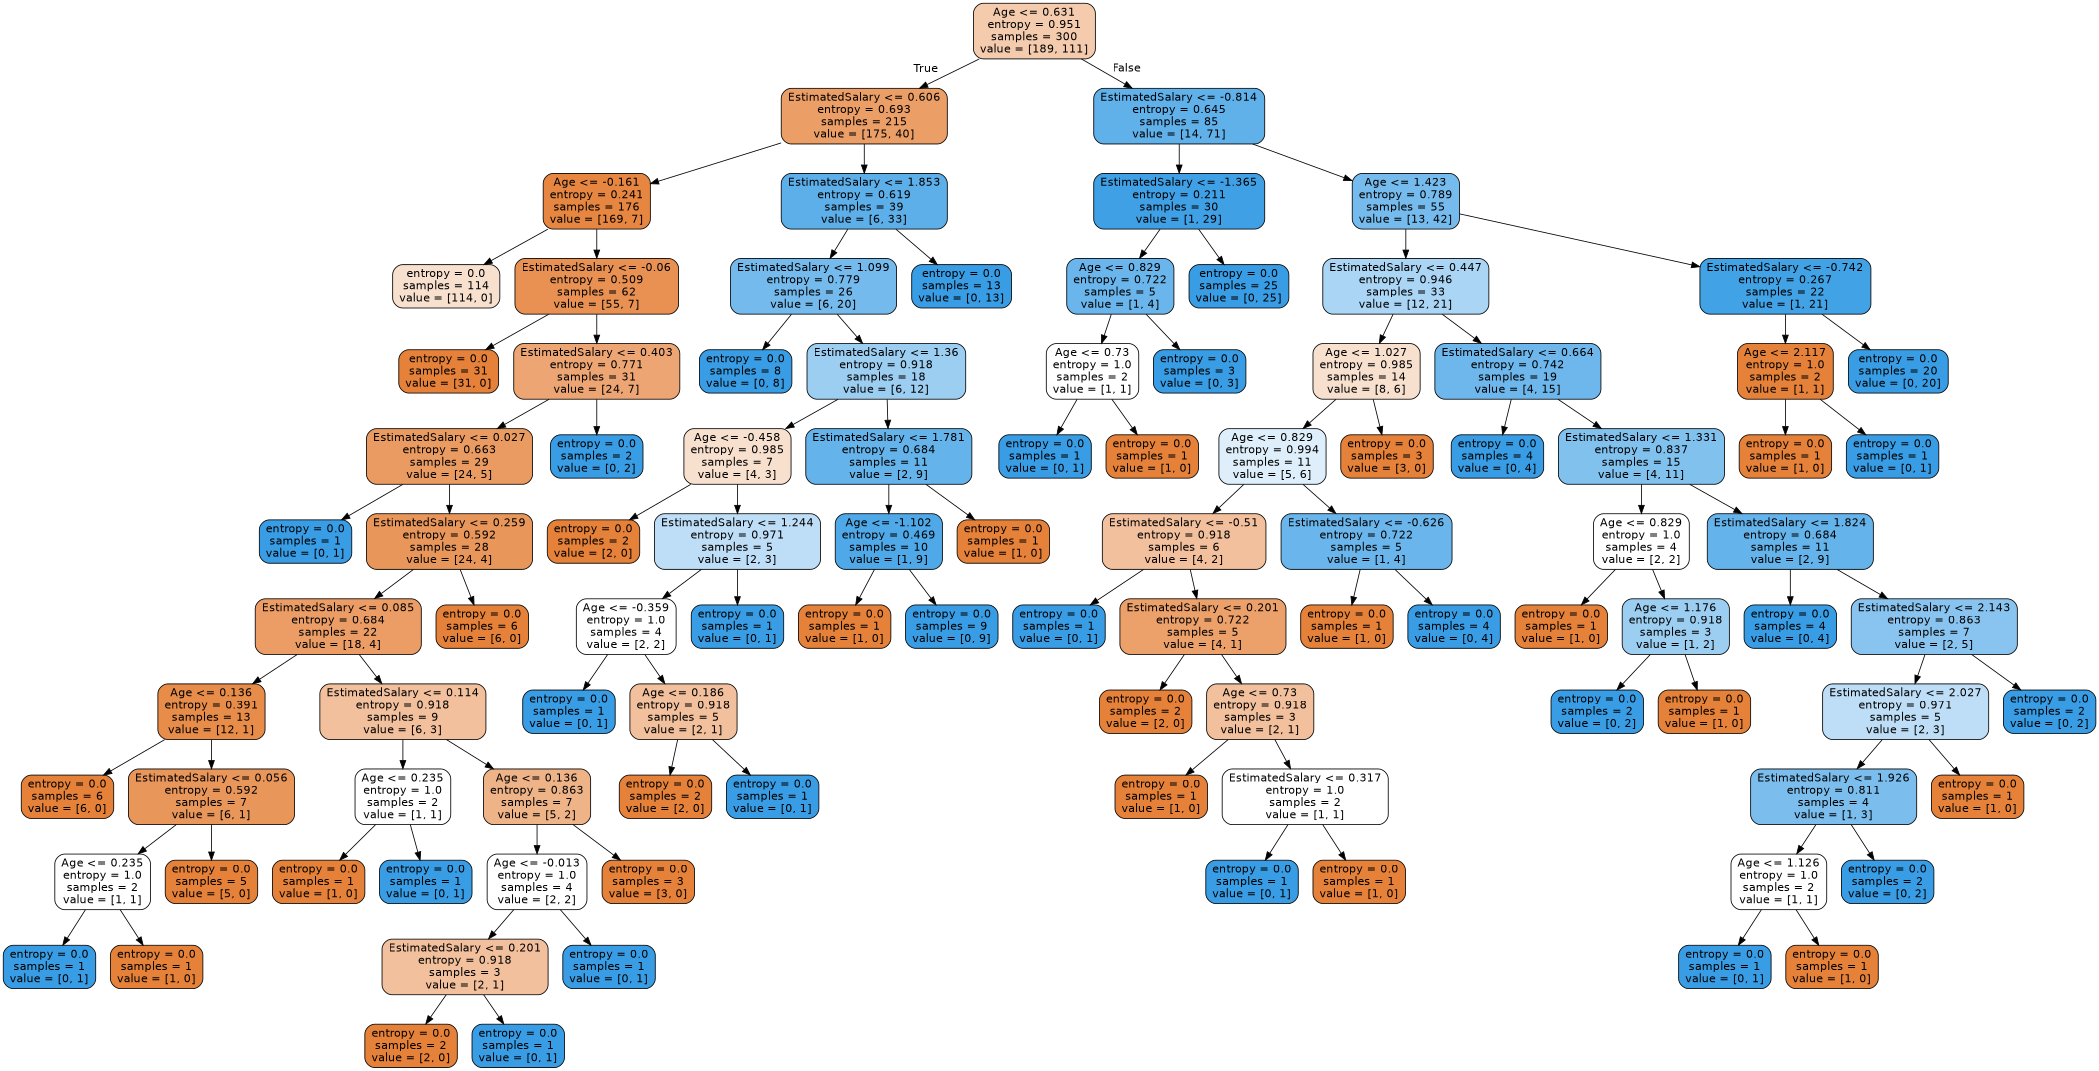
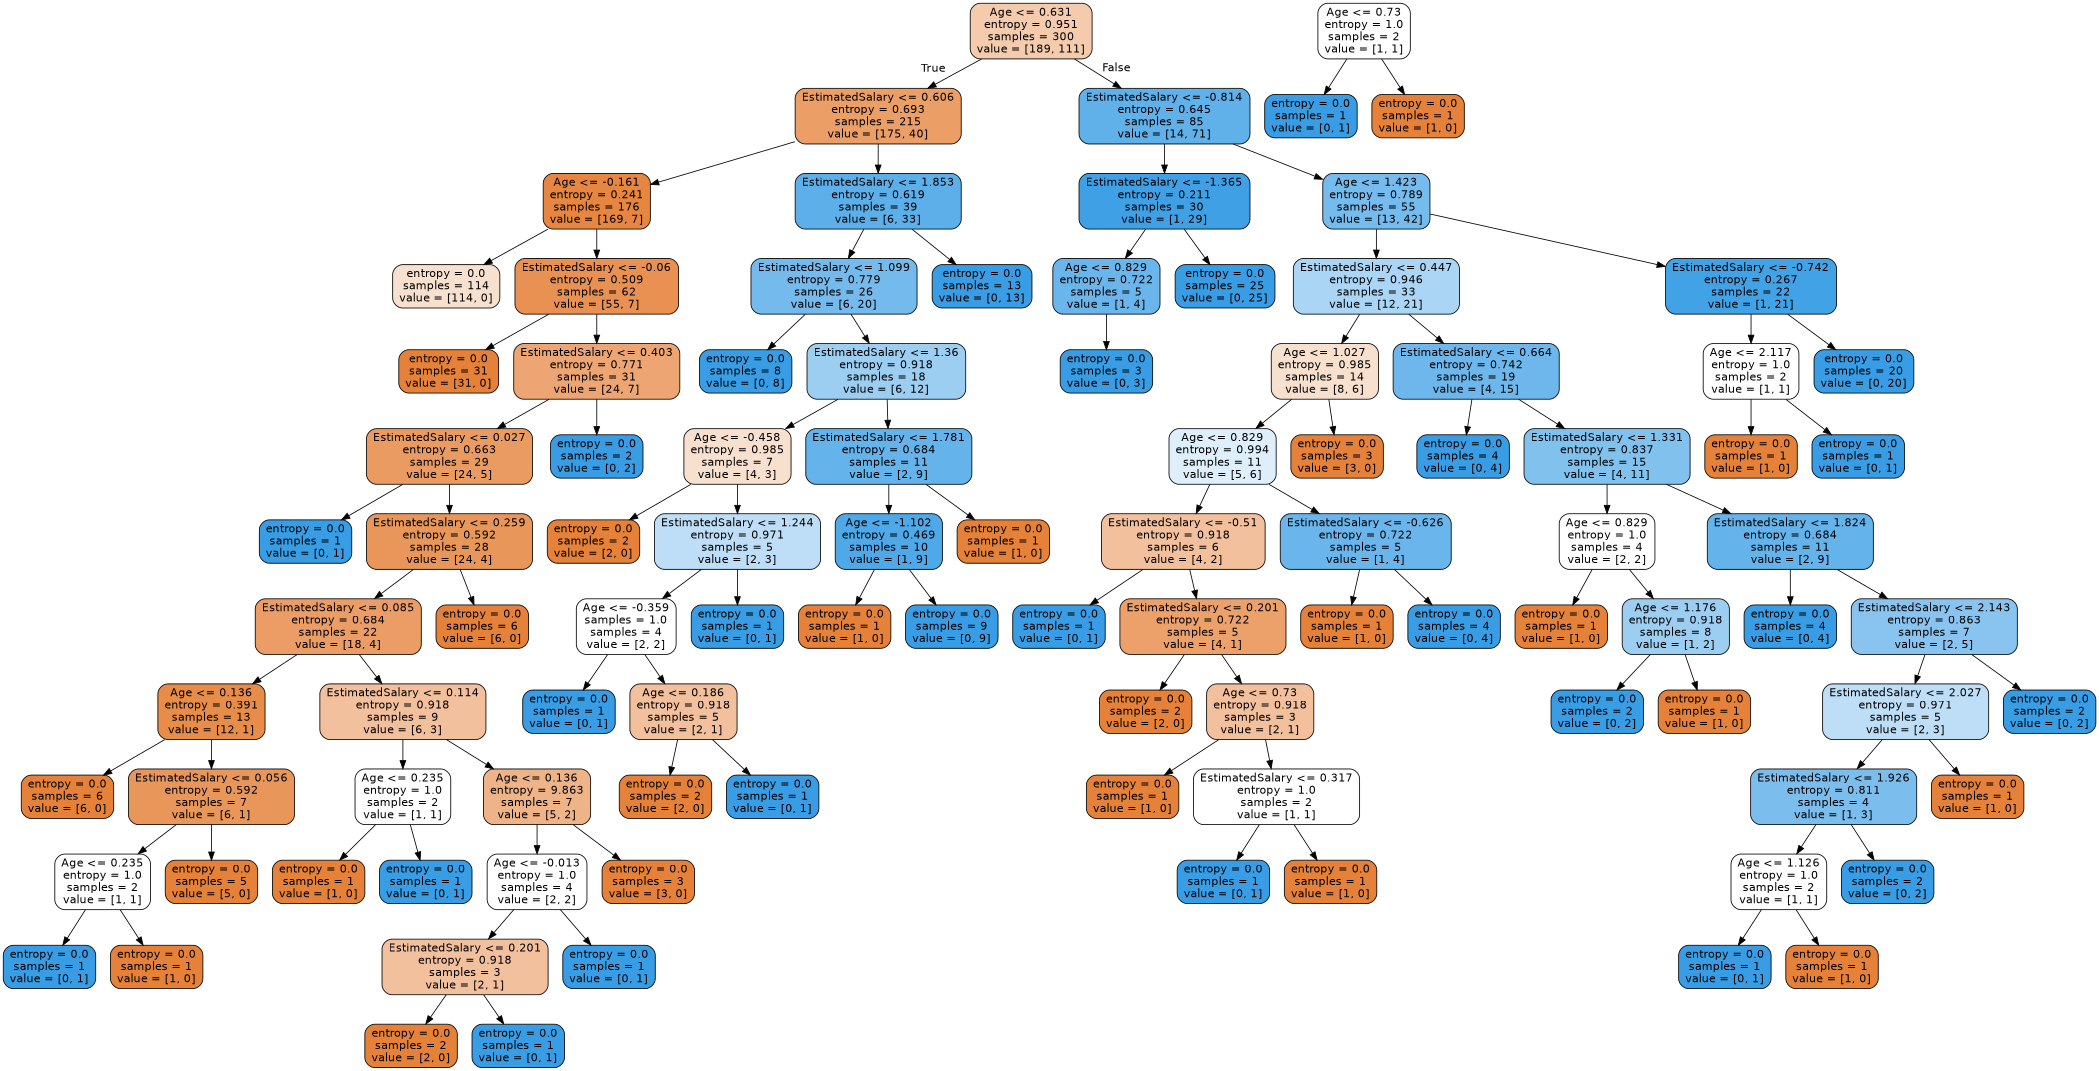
edge "Age <= 0.829 entropy = 0.722 samples = 5 value = [1, 4]" -> "Age <= 0.73 entropy = 1.0 samples = 2 value = [1, 1]": removed
node "Age <= 2.117 entropy = 1.0 samples = 2 value = [1, 1]": fillcolor #e58139 -> #ffffff
node "Age <= -0.359 entropy = 1.0 samples = 4 value = [2, 2]": label "Age <= -0.359 entropy = 1.0 samples = 4 value = [2, 2]" -> "Age <= -0.359 samples = 1.0 samples = 4 value = [2, 2]"
node "Age <= 1.176 entropy = 0.918 samples = 3 value = [1, 2]": label "Age <= 1.176 entropy = 0.918 samples = 3 value = [1, 2]" -> "Age <= 1.176 entropy = 0.918 samples = 8 value = [1, 2]"
node "Age <= 0.136 entropy = 0.863 samples = 7 value = [5, 2]": label "Age <= 0.136 entropy = 0.863 samples = 7 value = [5, 2]" -> "Age <= 0.136 entropy = 9.863 samples = 7 value = [5, 2]"
